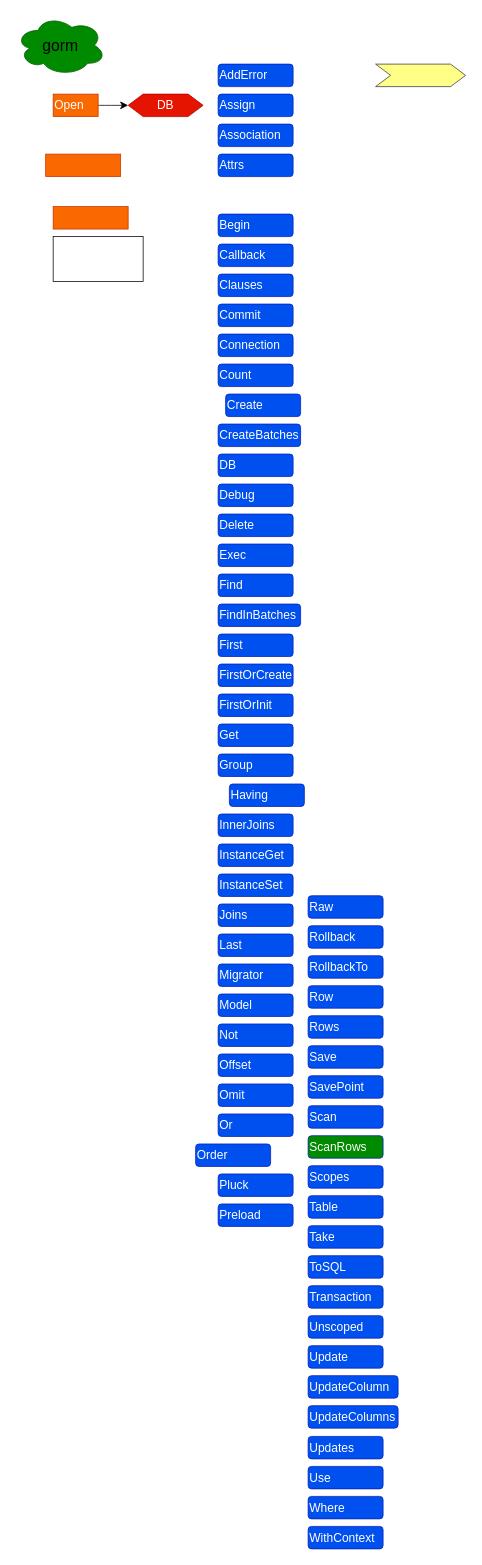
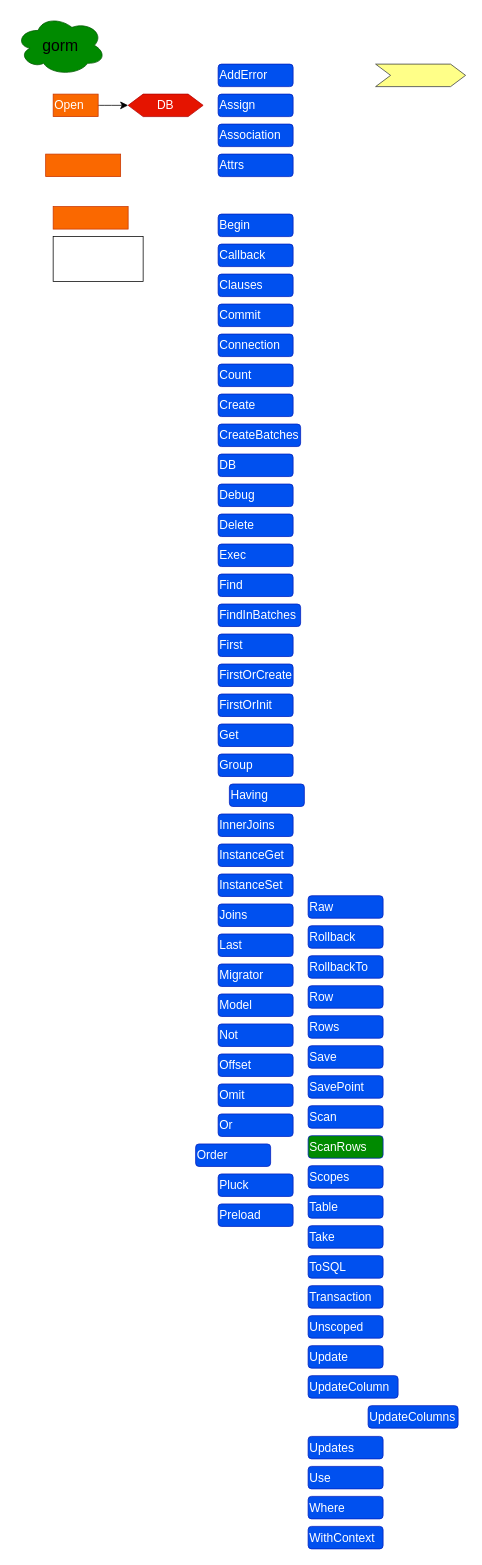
node "Create": moved (263, 405) -> (255, 405)
node "UpdateColumns": moved (353, 1417) -> (413, 1417)
